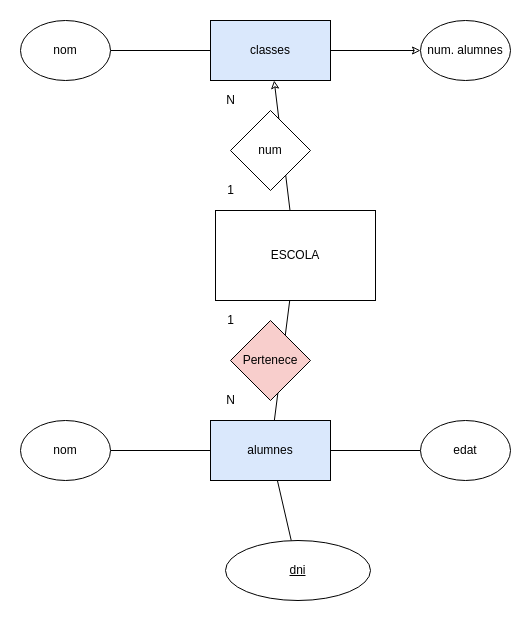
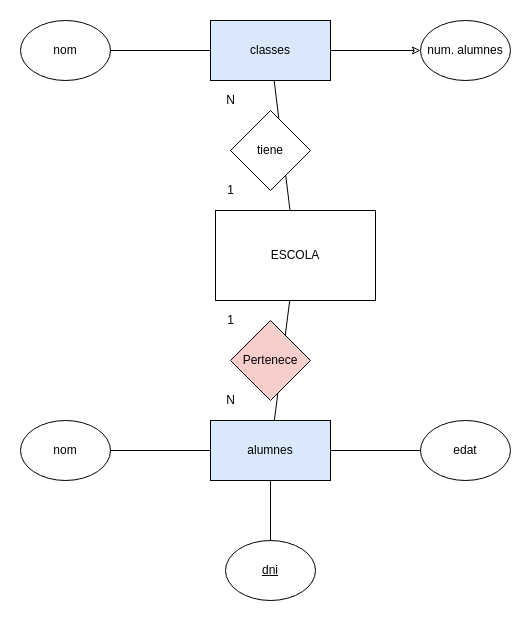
edge "ESCOLA" -> "classes": arrowhead classic -> none
node "num": label "num" -> "tiene"
node "dni": size 145x60 -> 90x60
